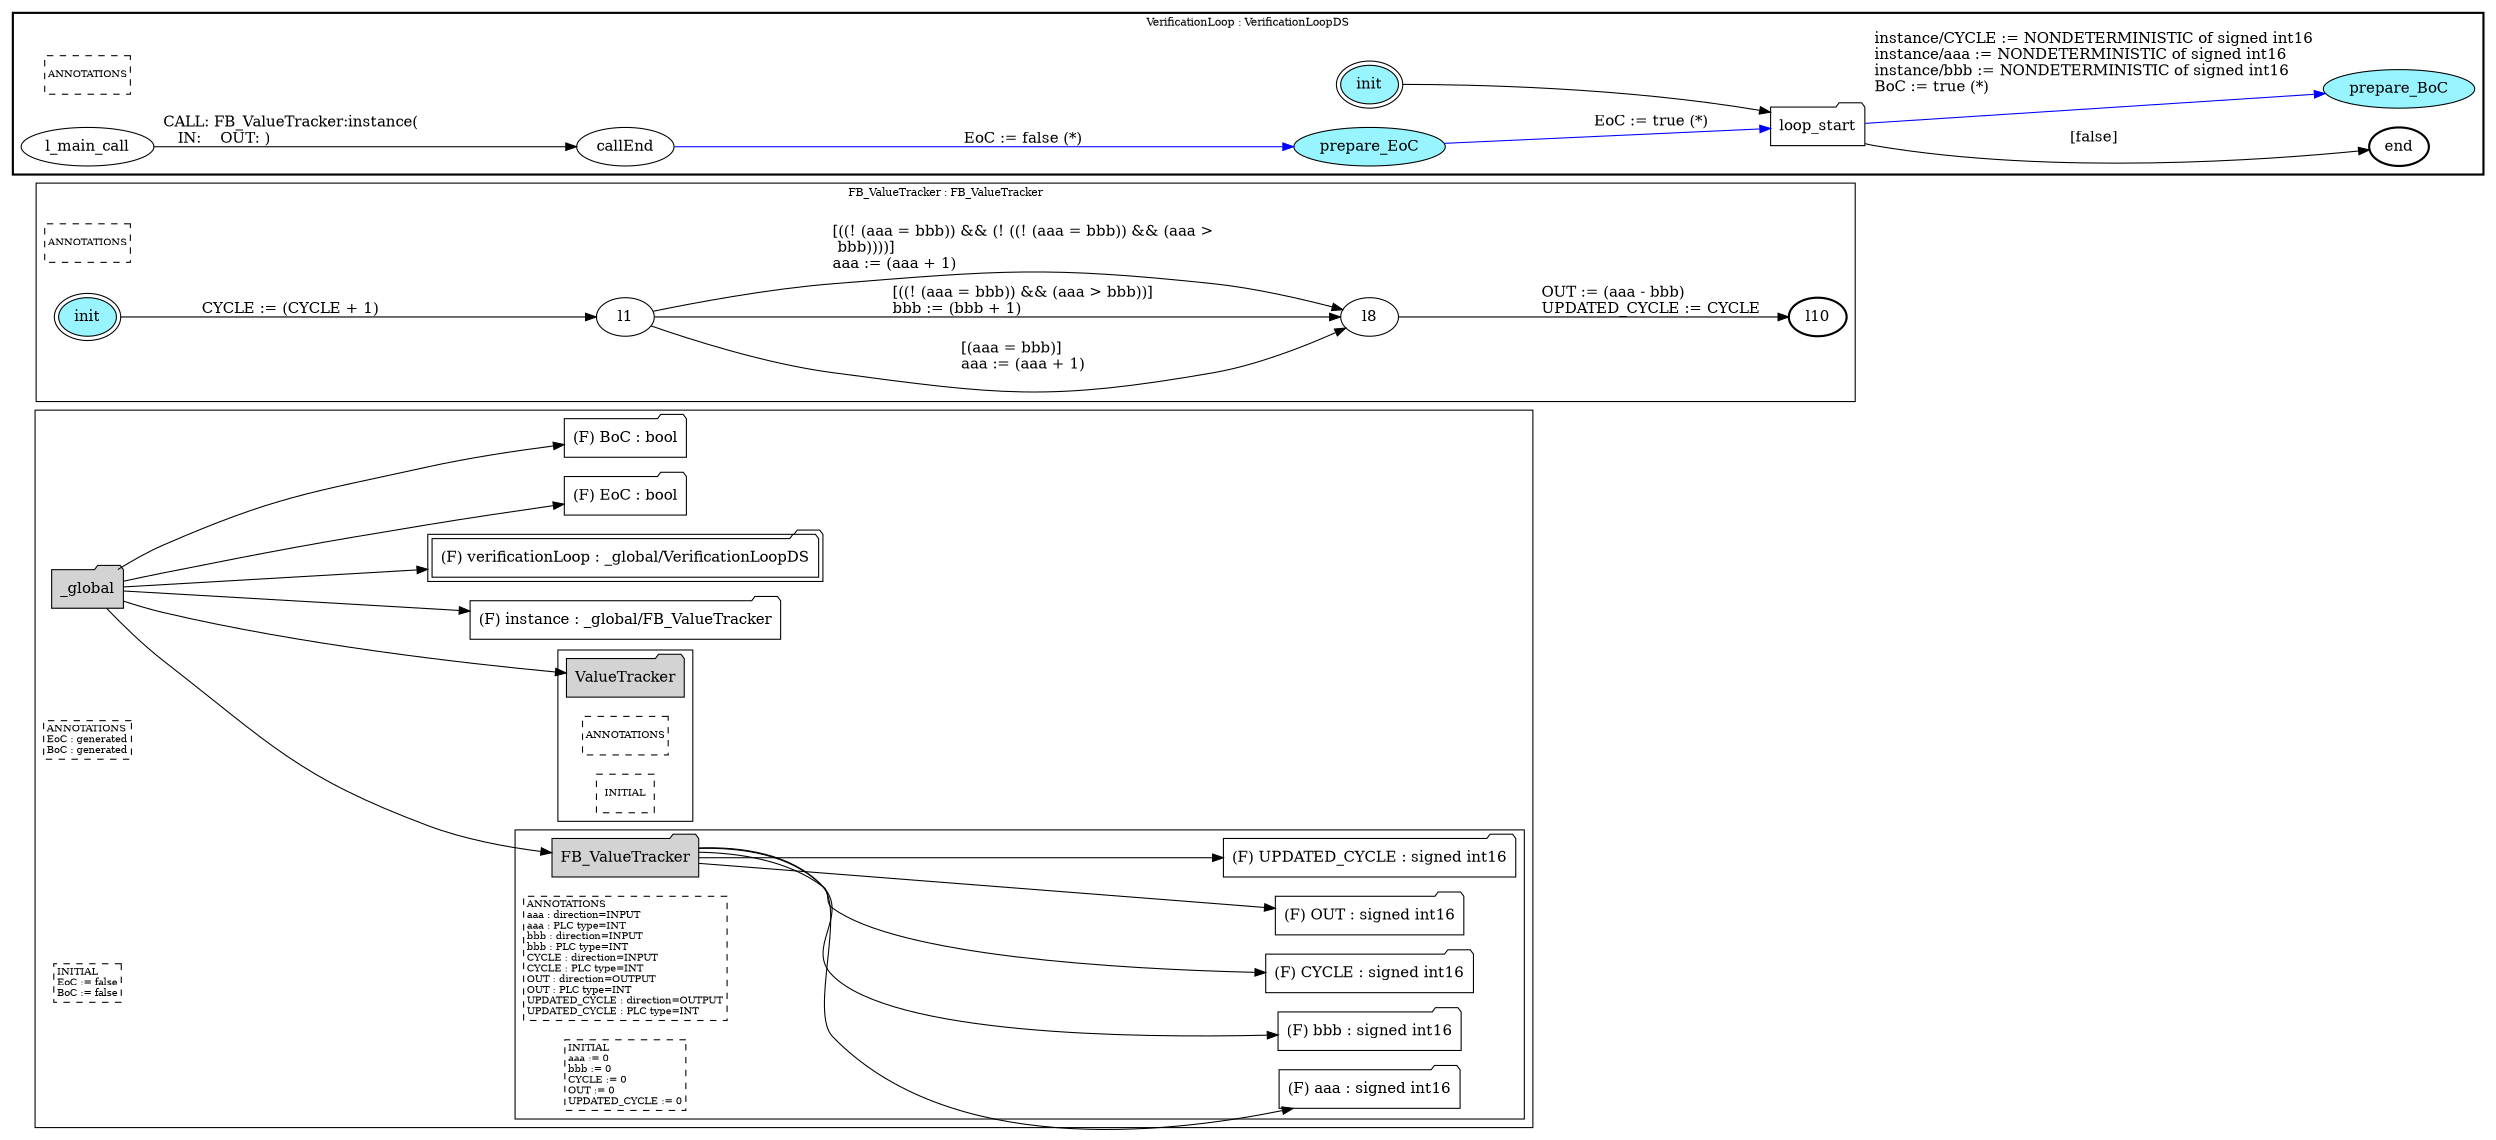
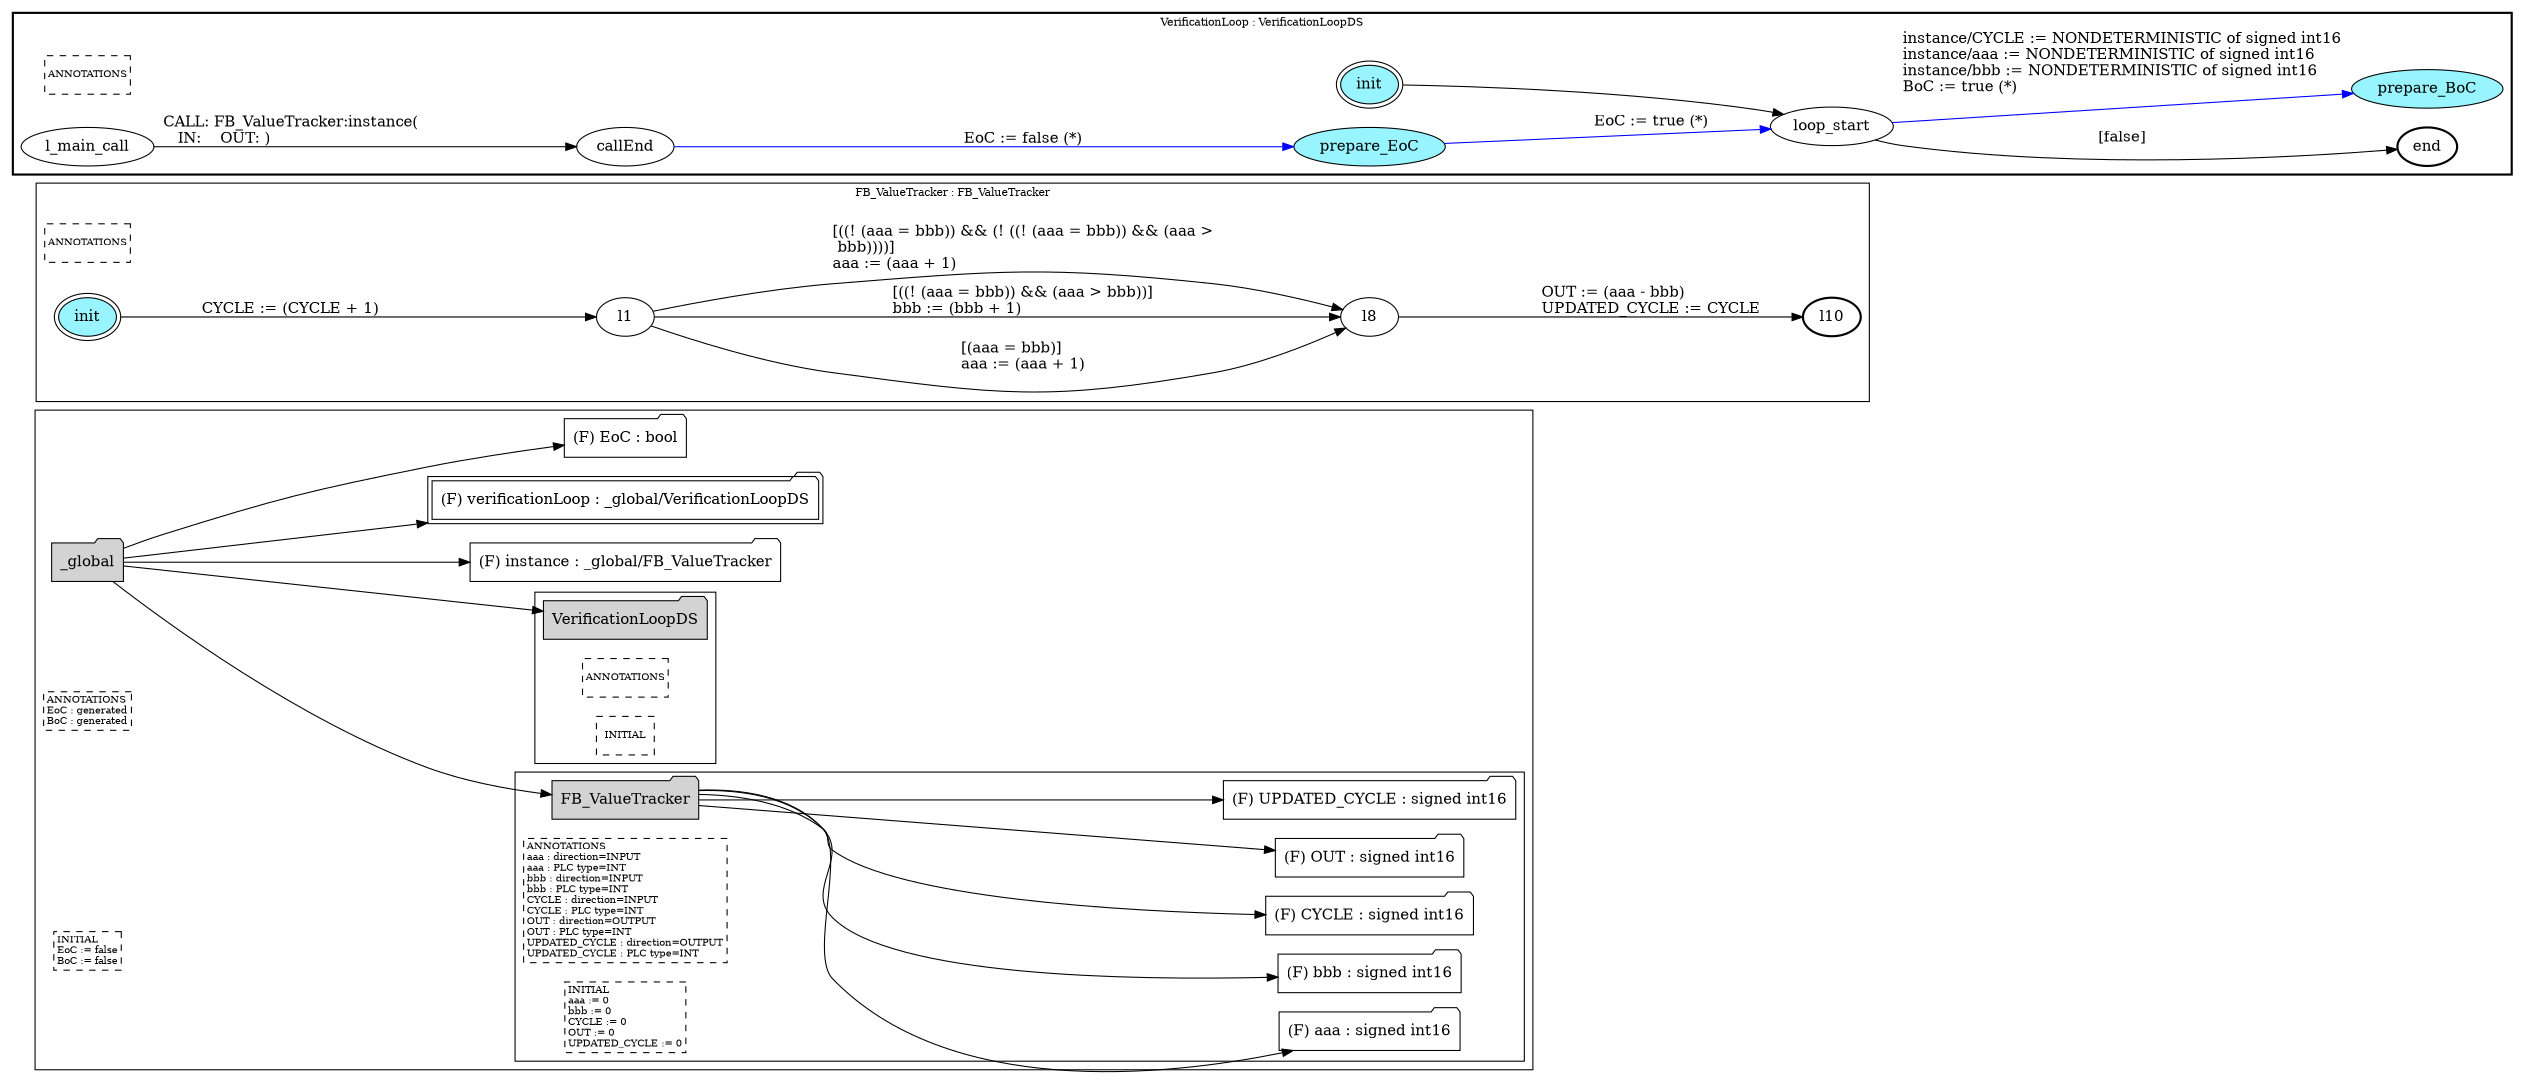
node "loop_start": shape folder -> ellipse
node "(F) BoC : bool": removed
node "ValueTracker": label "ValueTracker" -> "VerificationLoopDS"
